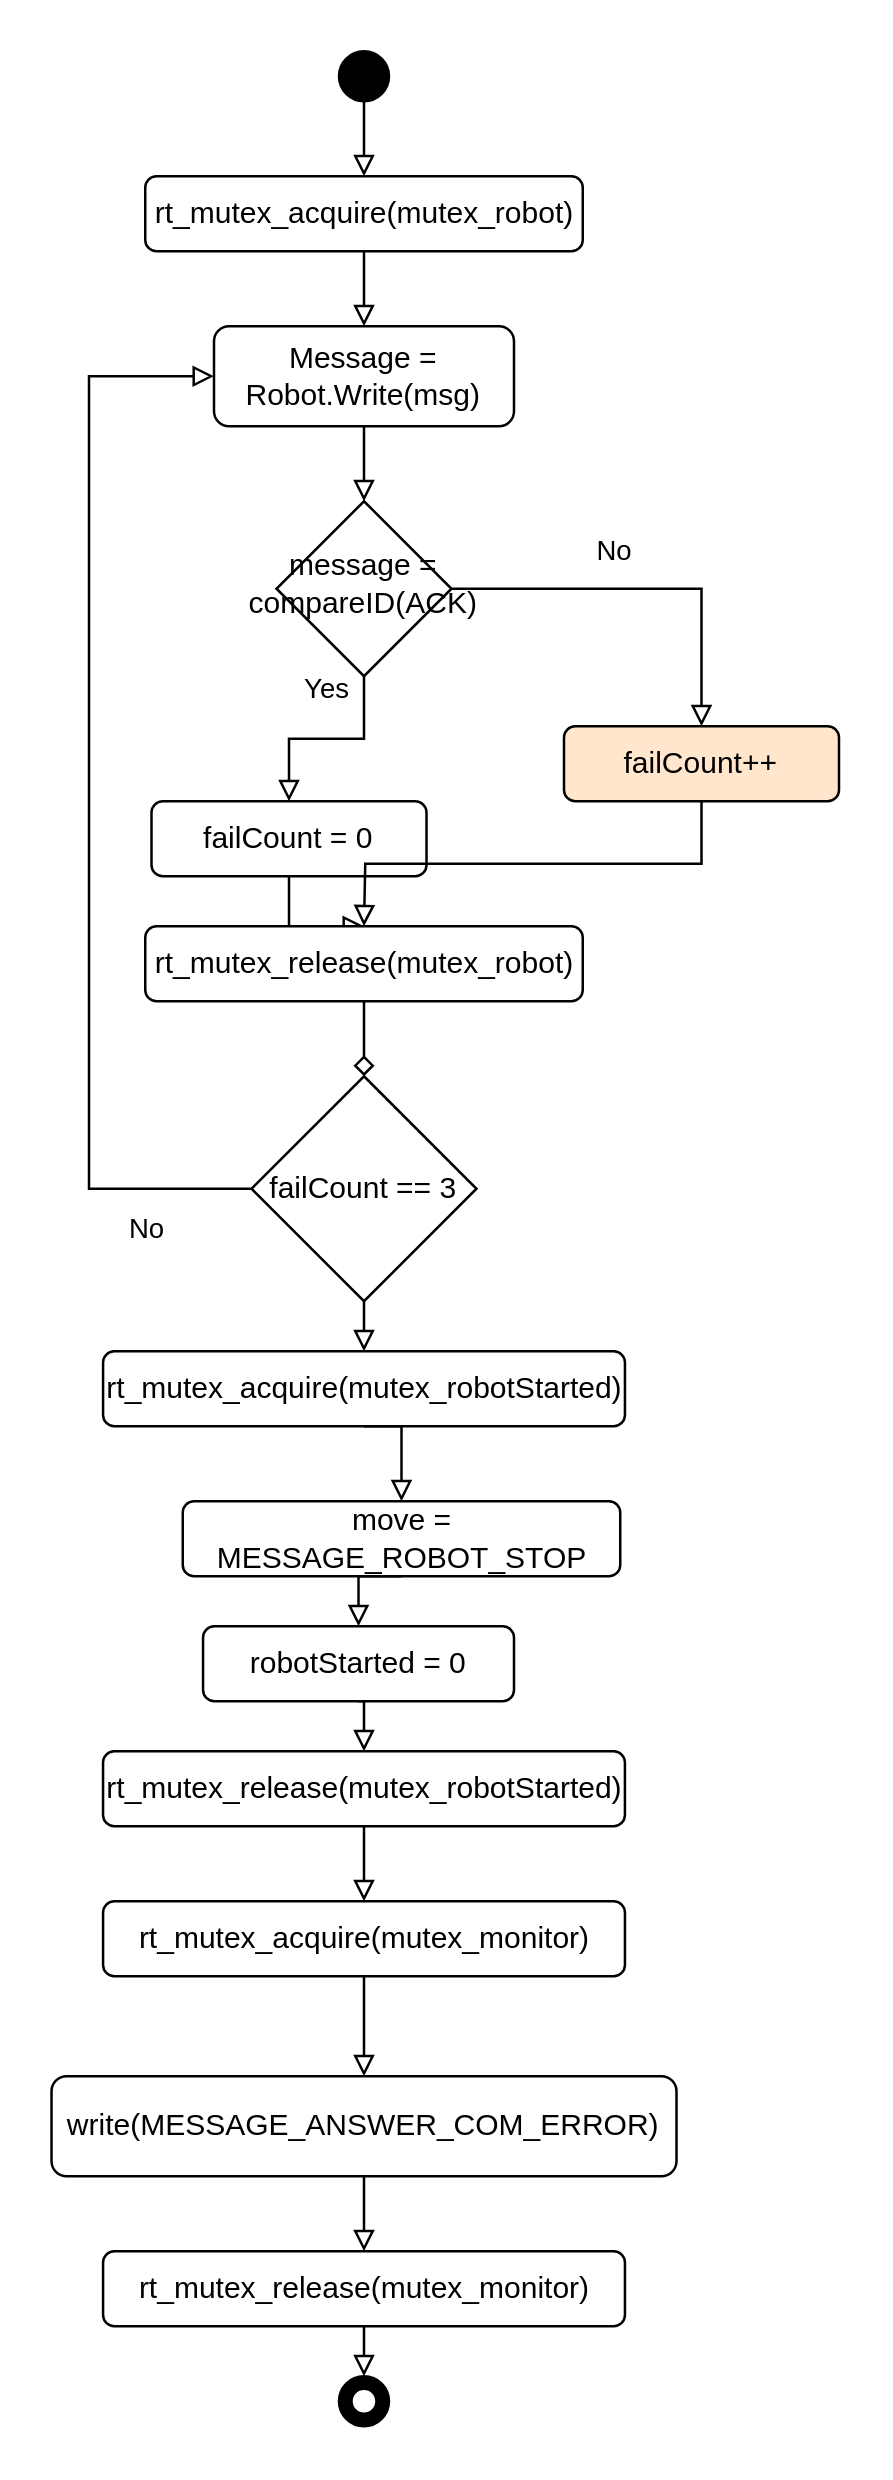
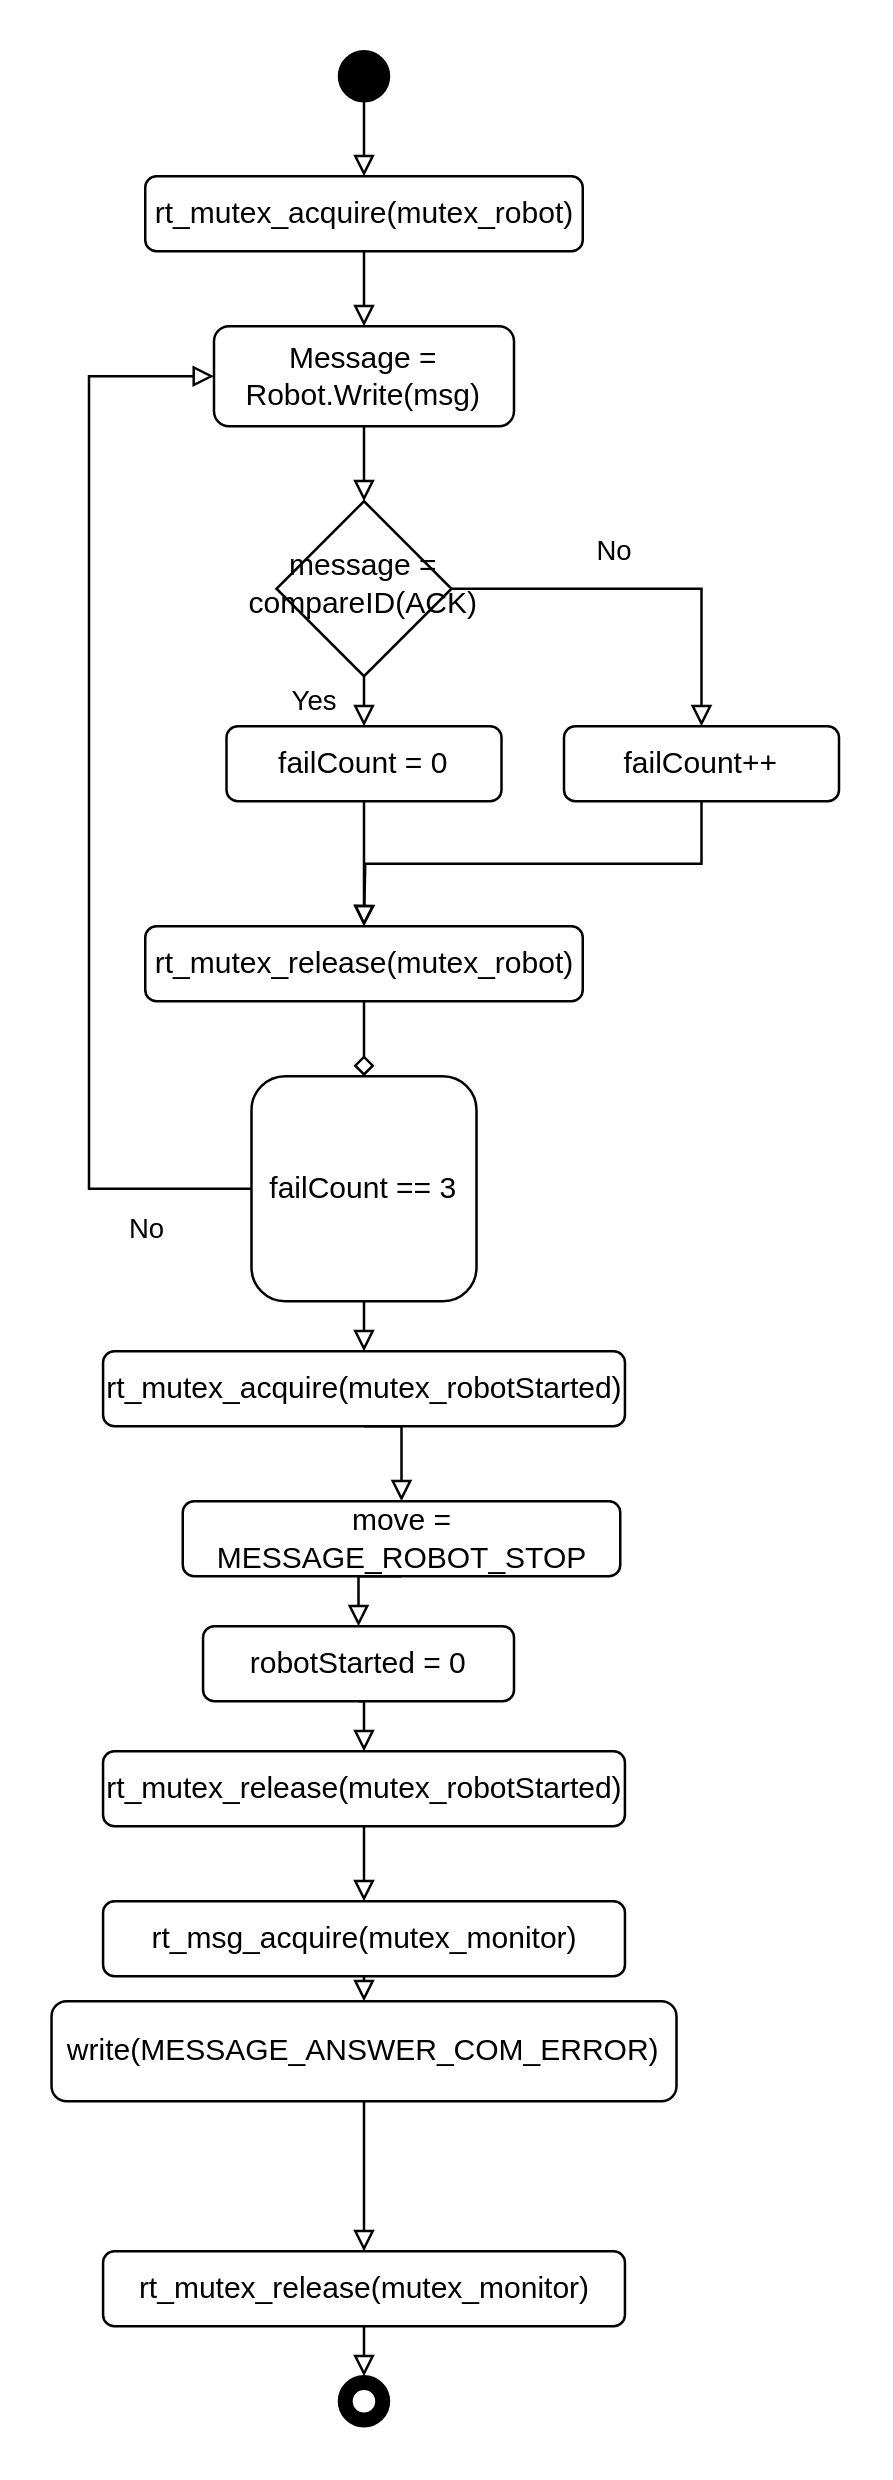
node "failCount++": fillcolor #ffe6cc -> #ffffff
node "failCount = 0": moved (289, 839) -> (364, 764)
node "failCount == 3": shape diamond -> rounded rectangle
node "rt_mutex_acquire(mutex_monitor)": label "rt_mutex_acquire(mutex_monitor)" -> "rt_msg_acquire(mutex_monitor)"
node "write(MESSAGE_ANSWER_COM_ERROR)": moved (364, 2126) -> (364, 2051)
